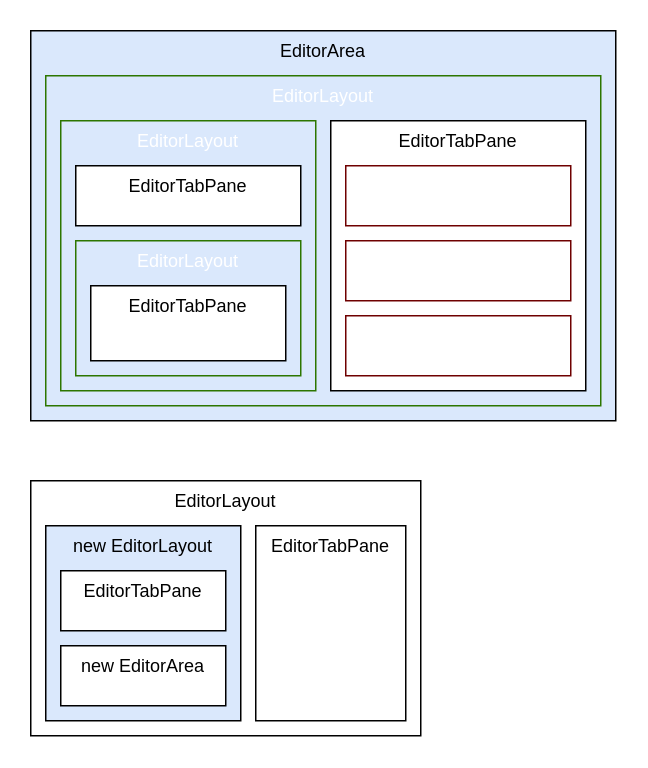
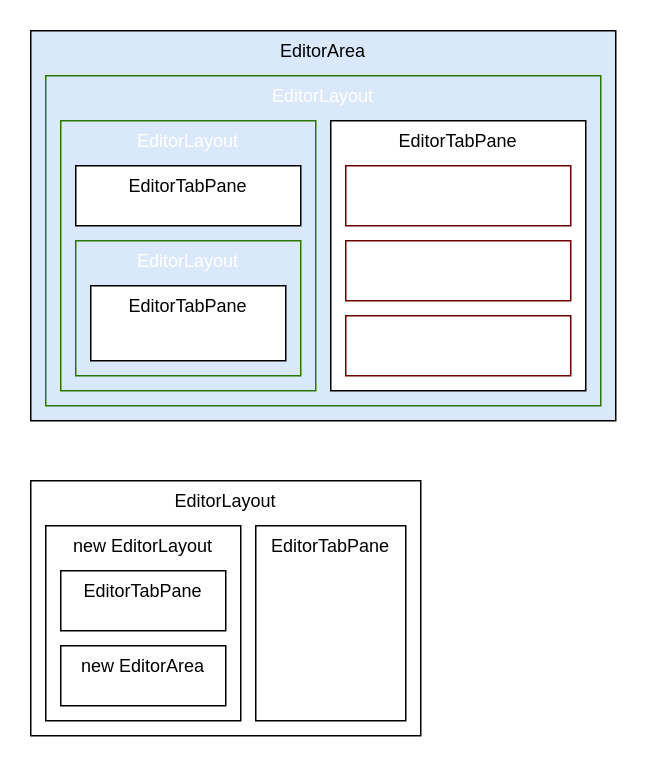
node "new EditorLayout": fillcolor #dae8fc -> #ffffff
